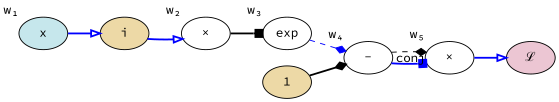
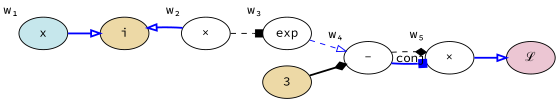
edge "× w₂" -> "exp w₃": style bold -> dashed
edge "i" -> "× w₂": reversed
edge "exp w₃" -> "- w₄": arrowhead diamond -> onormal
node "1": label "1" -> "3"
